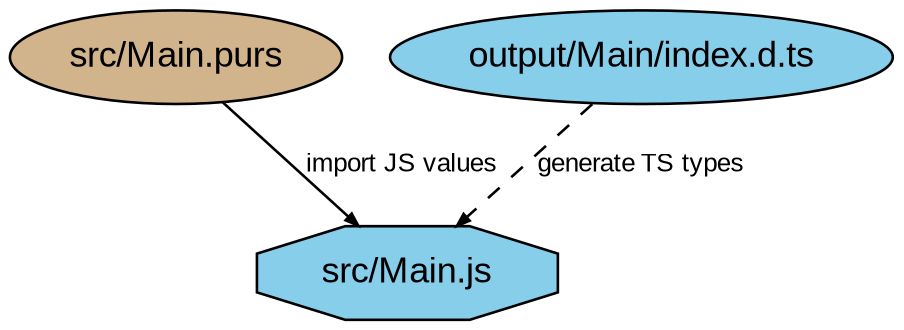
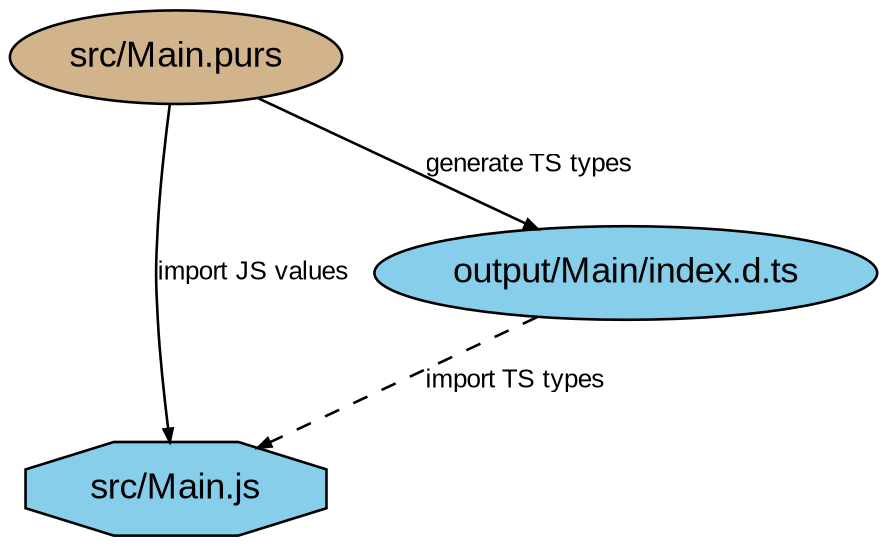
edge "src/Main.purs" -> "output/Main/index.d.ts": added, label "generate TS types"
edge "output/Main/index.d.ts" -> "src/Main.js": label "generate TS types" -> "import TS types"
